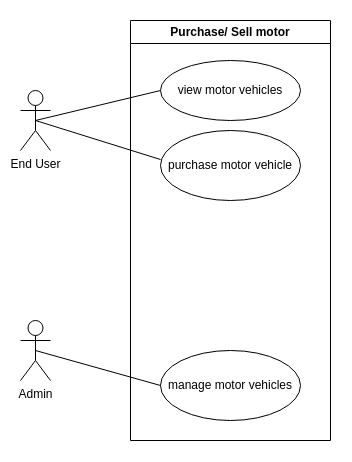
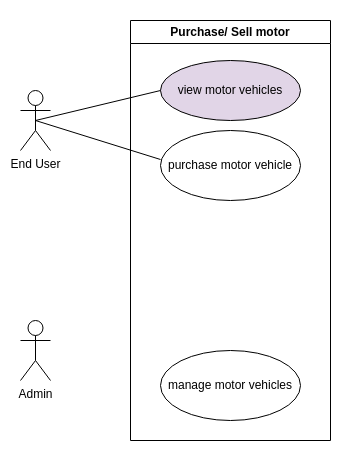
node "view motor vehicles": fillcolor #ffffff -> #e1d5e7
edge "Admin" -- "manage motor vehicles": removed
